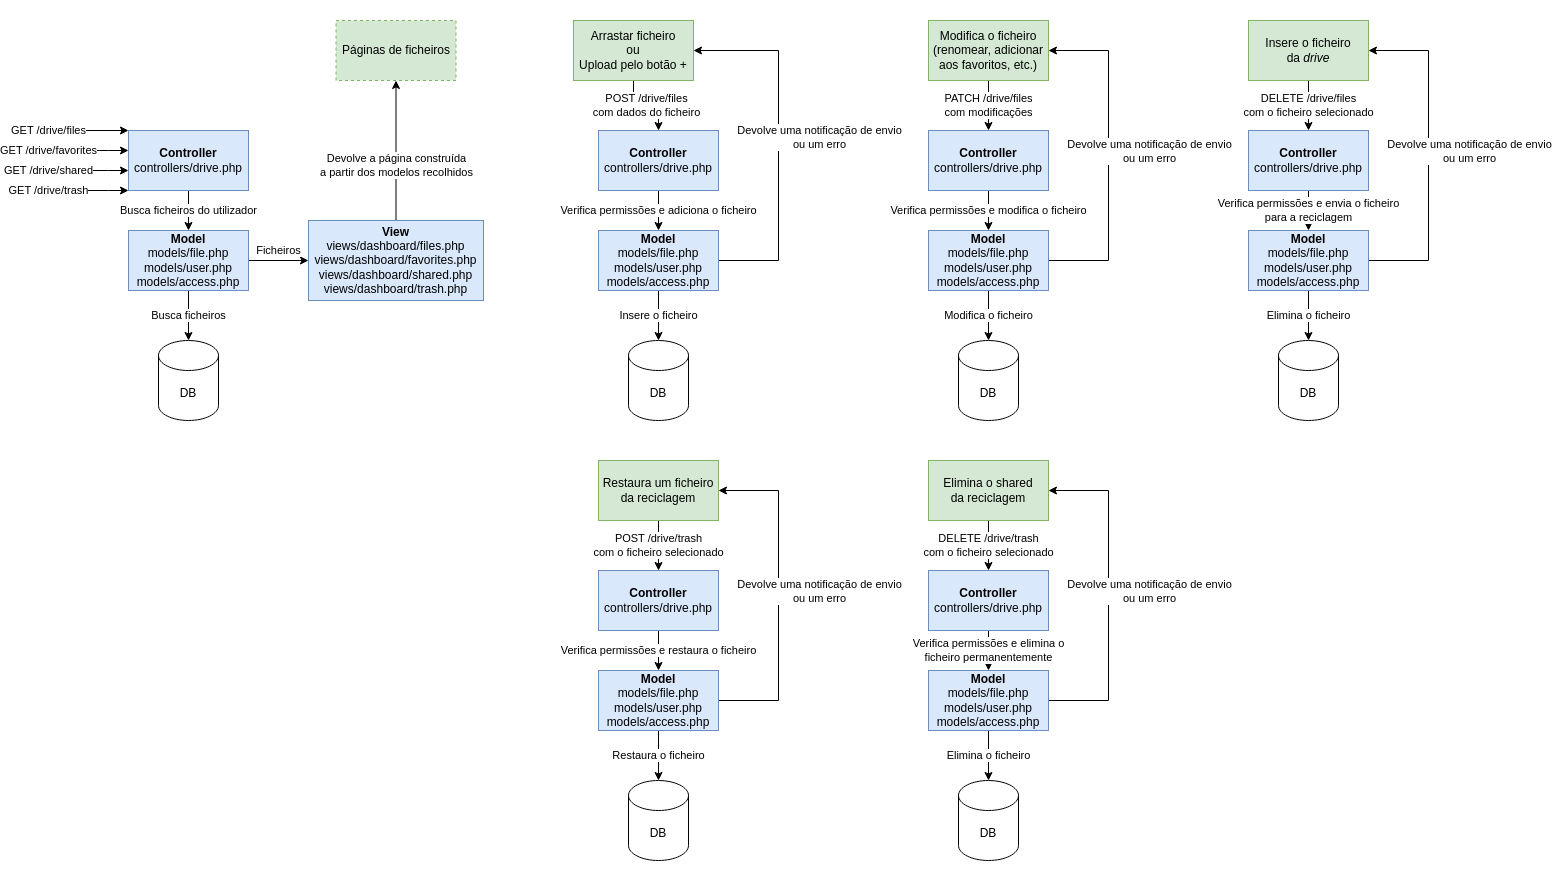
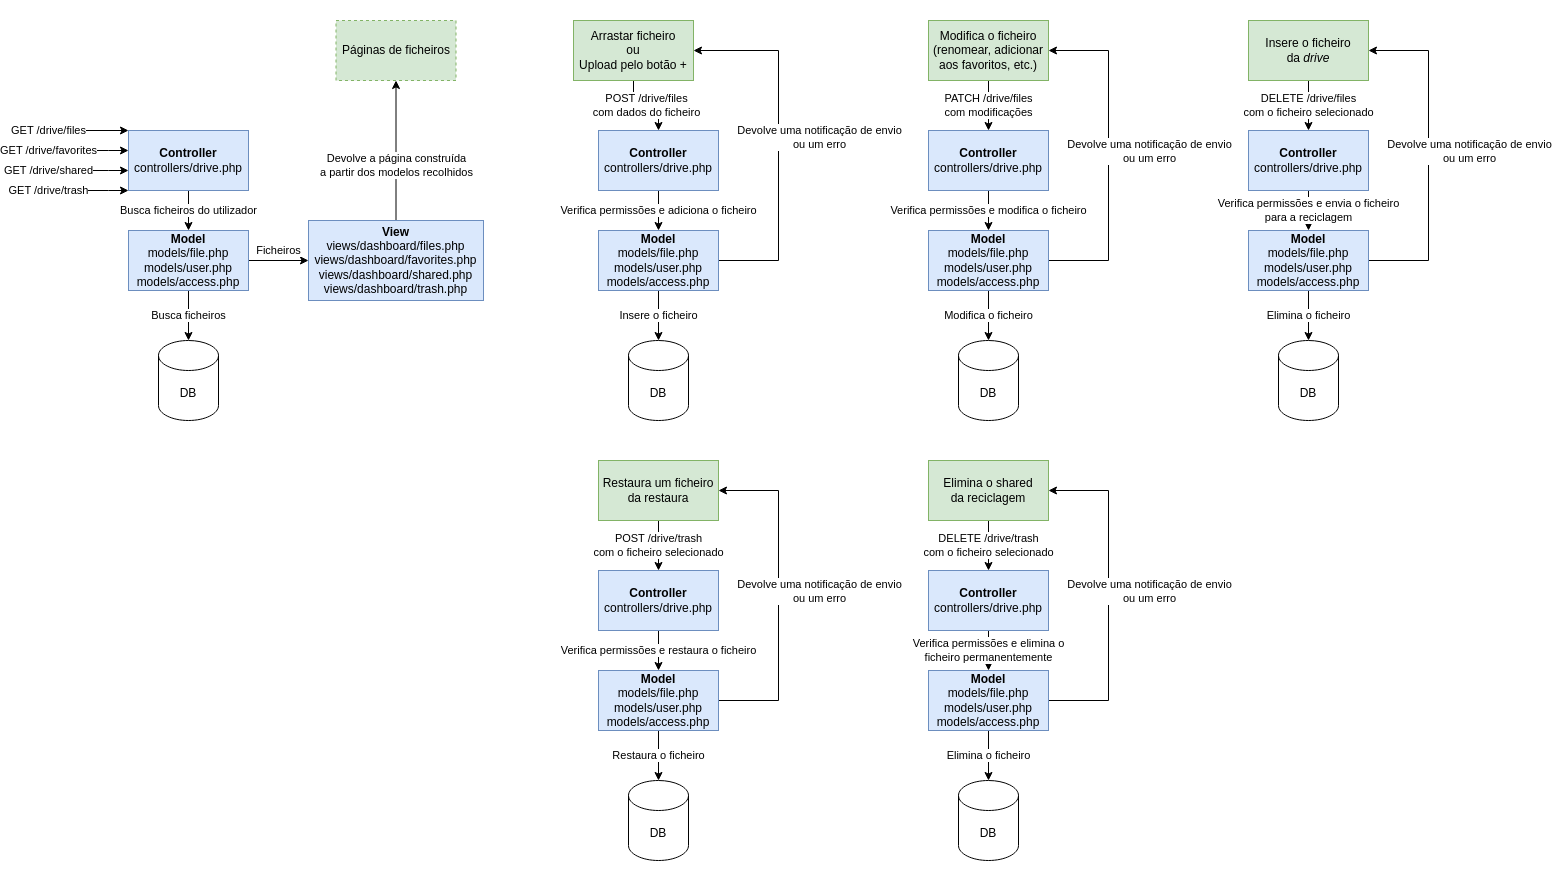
node "Restaura um ficheiro da reciclagem": label "Restaura um ficheiro da reciclagem" -> "Restaura um ficheiro da restaura"
